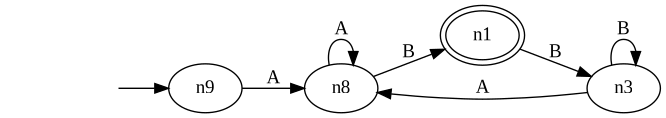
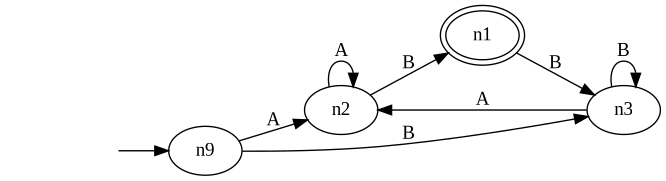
node "n8": label "n8" -> "n2"
edge "n9" -> "n3": added, label "B"
